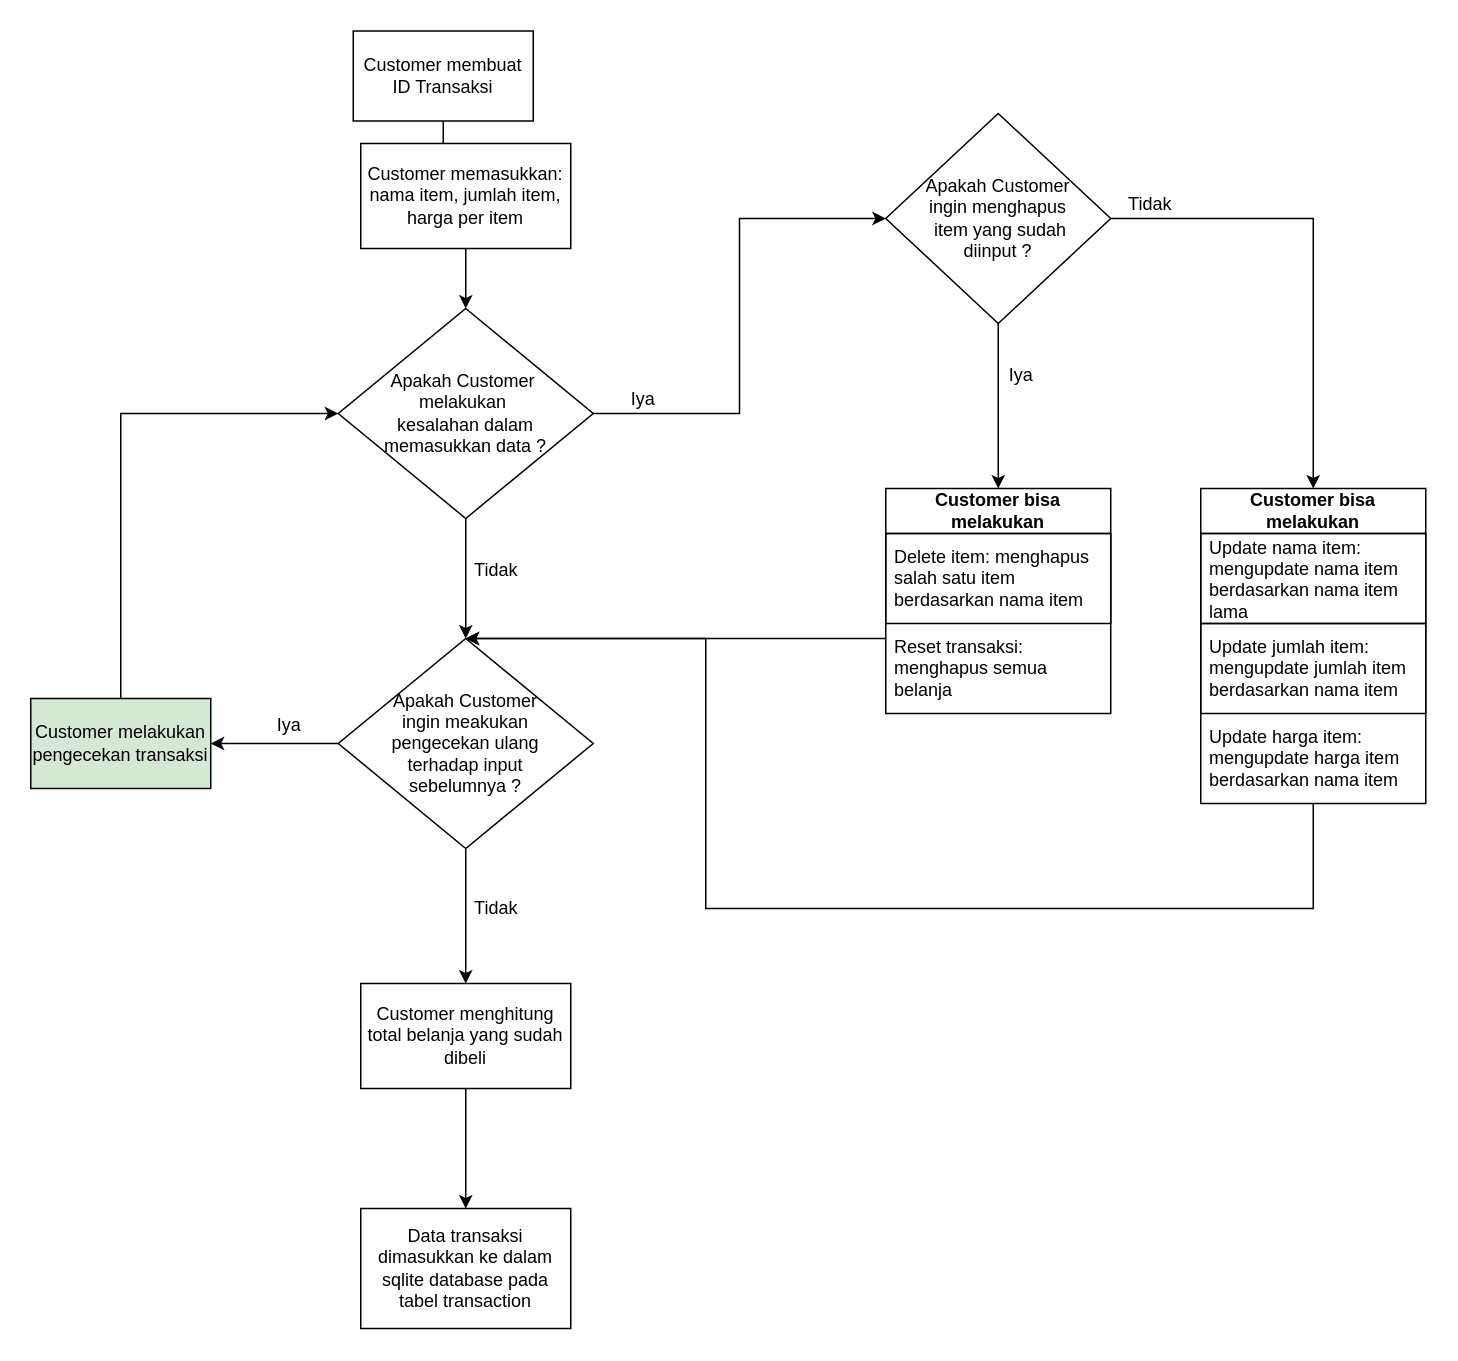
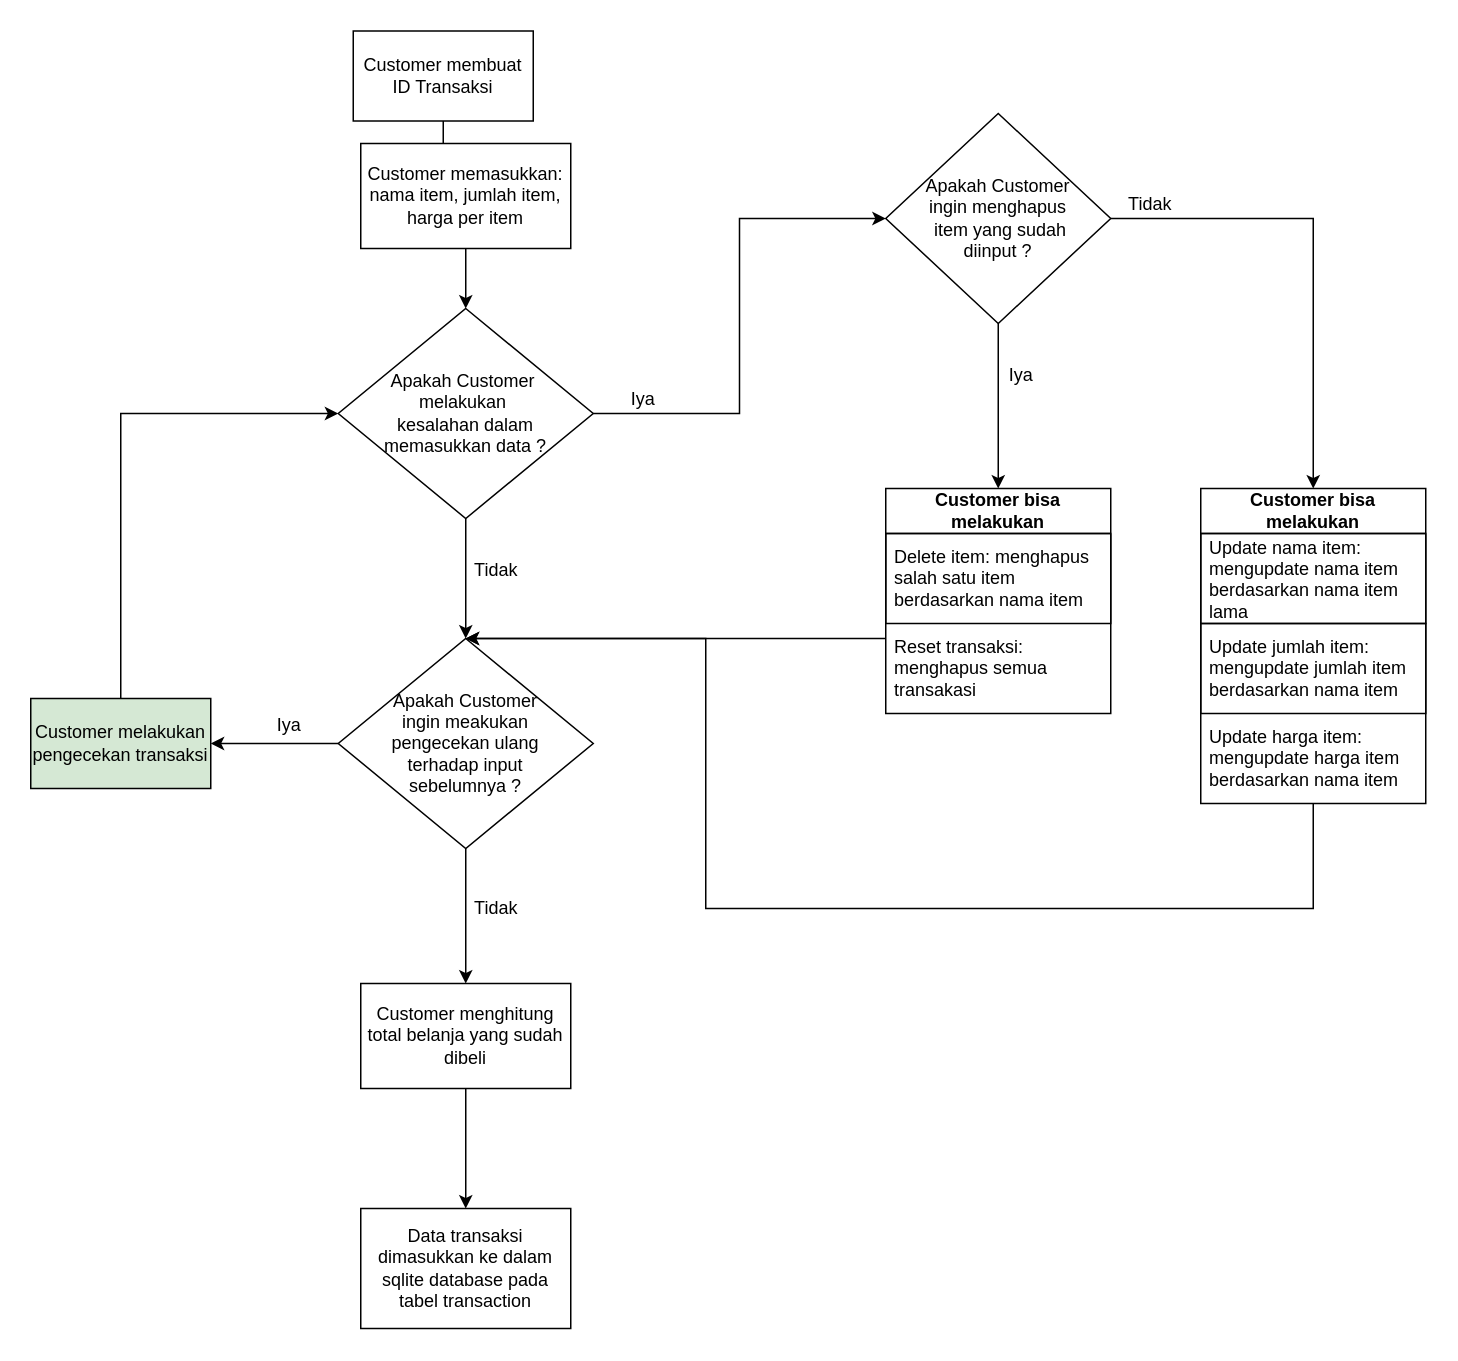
node "Reset transaksi: menghapus semua belanja": label "Reset transaksi: menghapus semua belanja" -> "Reset transaksi: menghapus semua transakasi"
